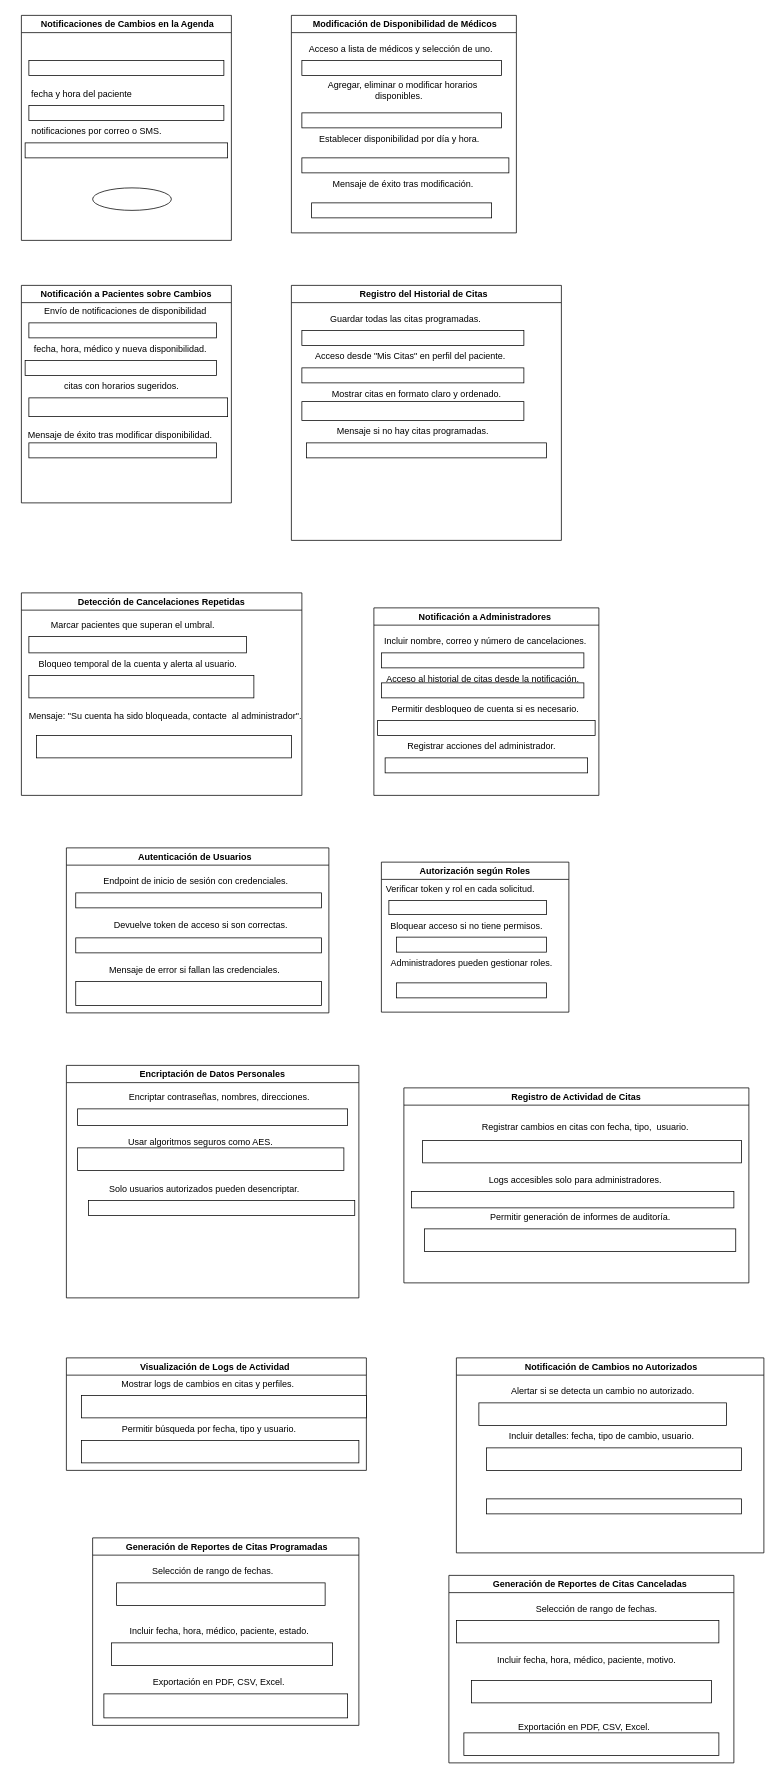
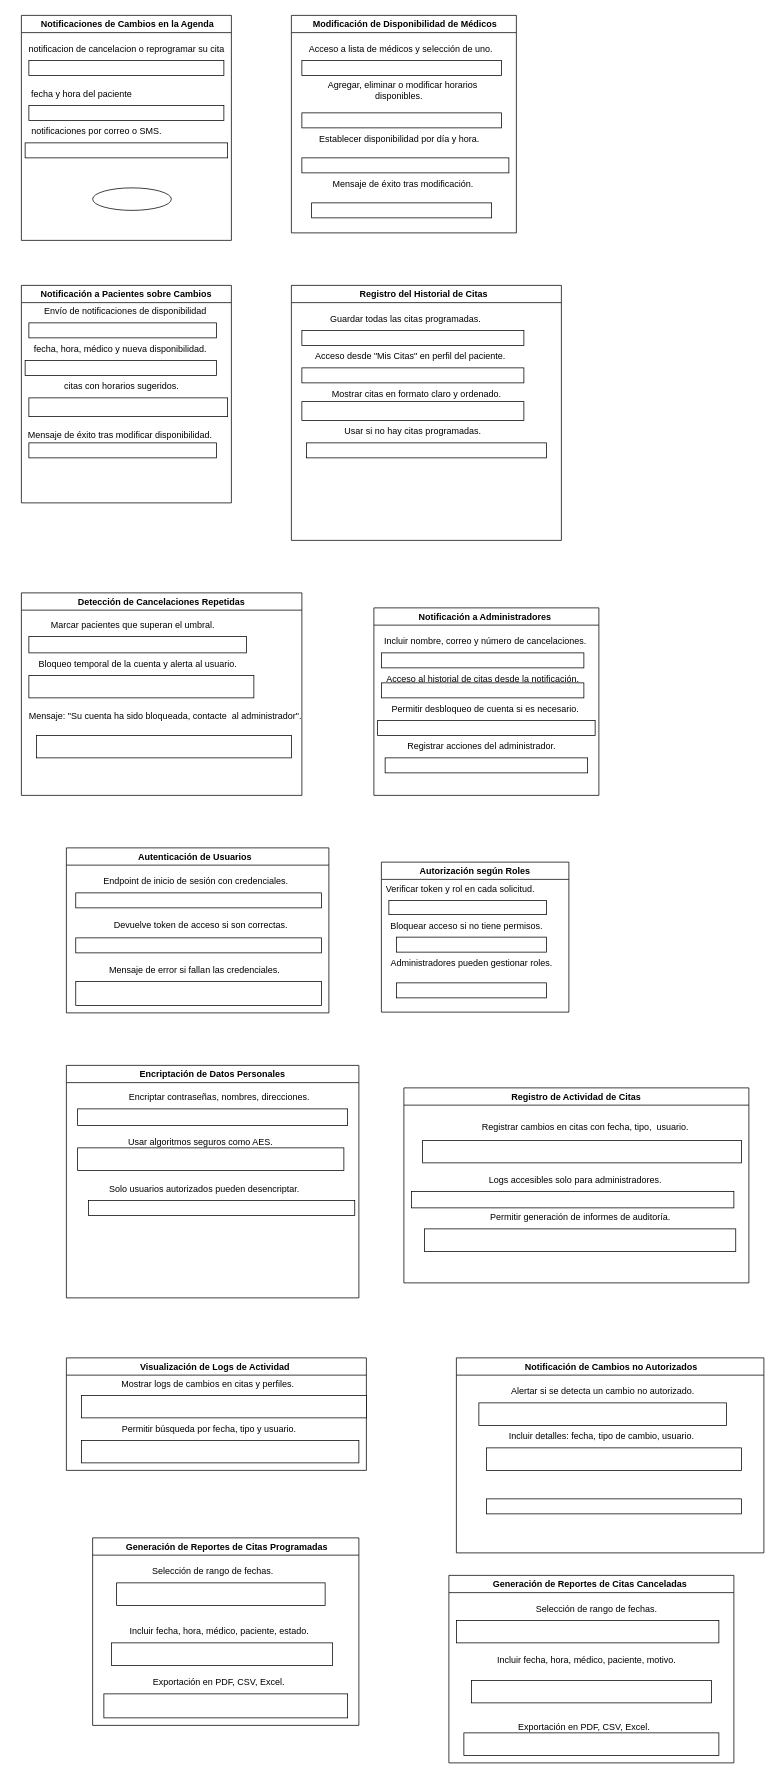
node "notificacion de cancelacion o reprogramar su cita": added
node "Mensaje si no hay citas programadas.": label "Mensaje si no hay citas programadas." -> "Usar si no hay citas programadas."
